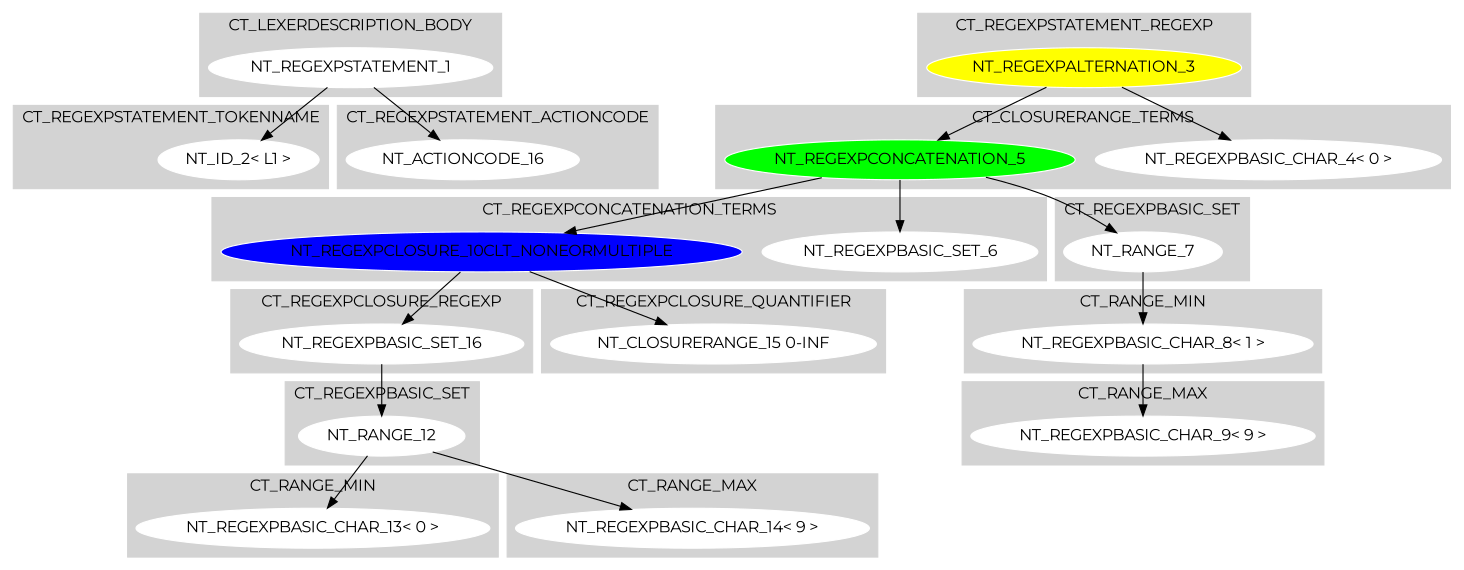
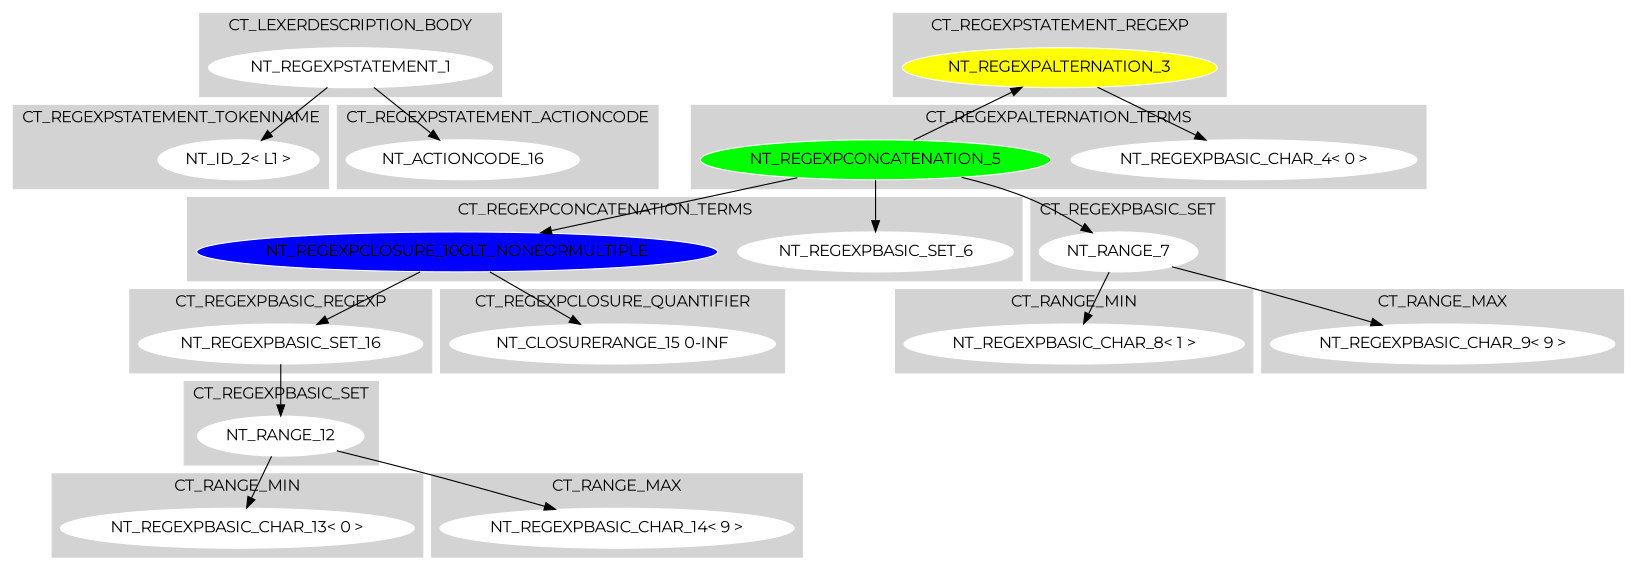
edge "NT_REGEXPALTERNATION_3" -> "NT_REGEXPCONCATENATION_5": reversed
cluster "CT_CLOSURERANGE_TERMS": label "CT_CLOSURERANGE_TERMS" -> "CT_REGEXPALTERNATION_TERMS"
cluster "CT_REGEXPCLOSURE_REGEXP": label "CT_REGEXPCLOSURE_REGEXP" -> "CT_REGEXPBASIC_REGEXP"
edge "NT_REGEXPBASIC_CHAR_8< 1 >" -> "NT_REGEXPBASIC_CHAR_9< 9 >": now "NT_RANGE_7" -> "NT_REGEXPBASIC_CHAR_9< 9 >"
